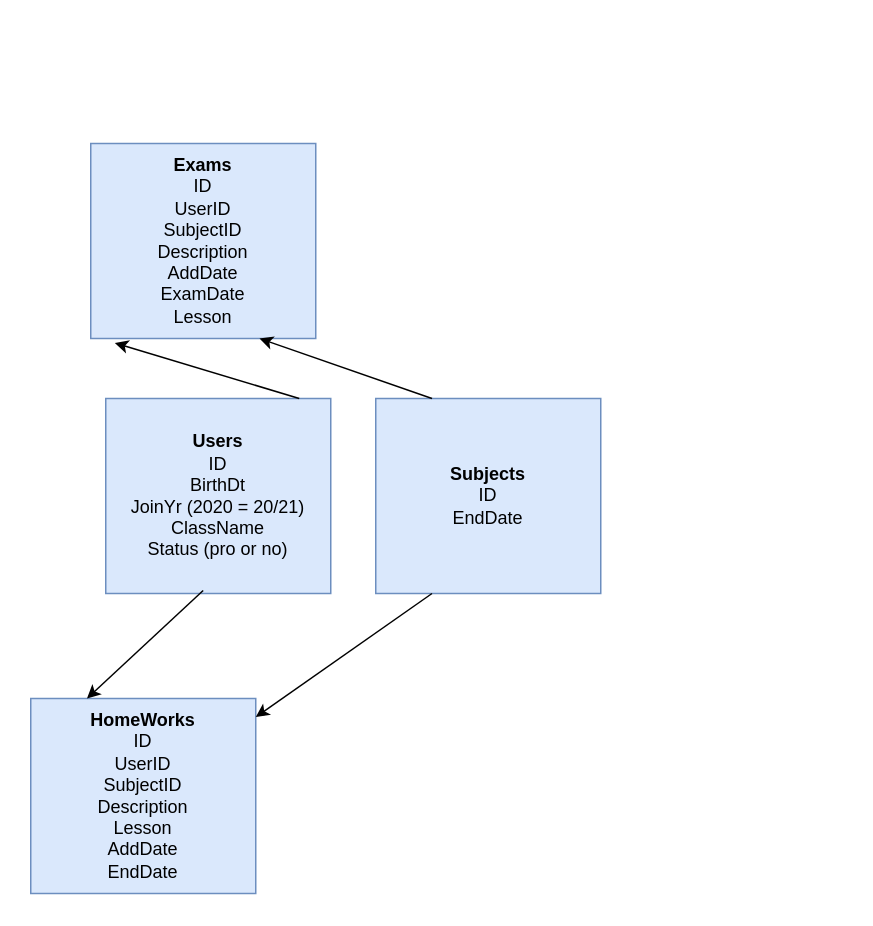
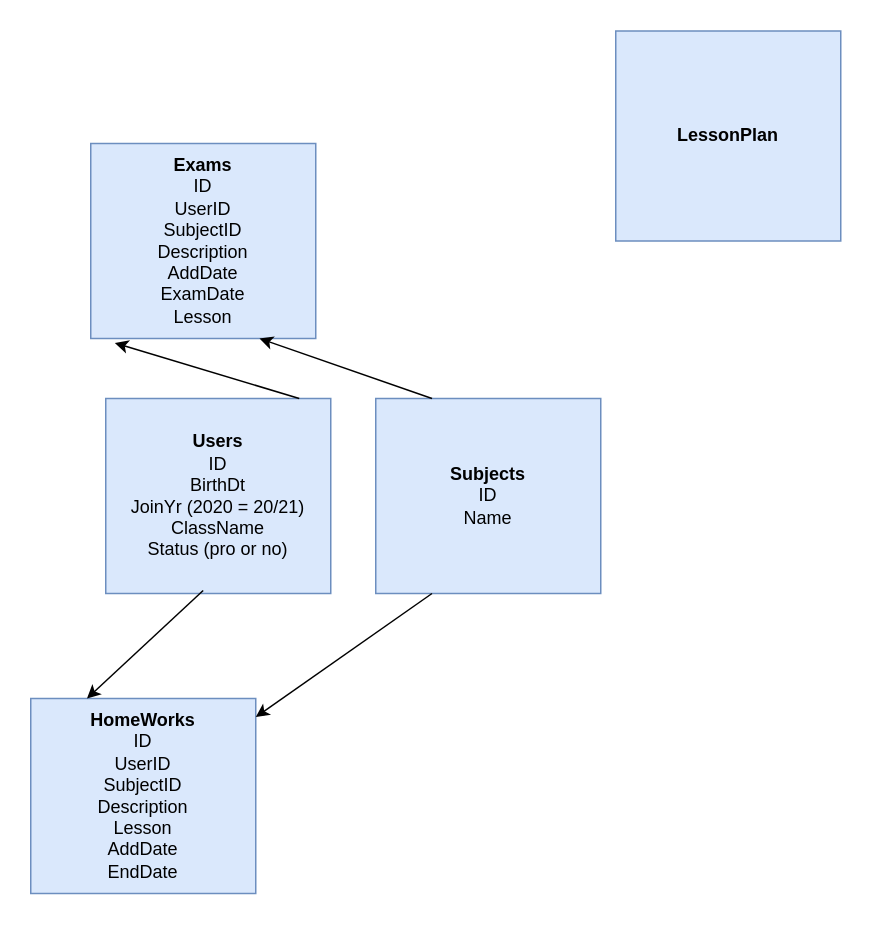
node "LessonPlan": added
node "Subjects ID EndDate": label "Subjects ID EndDate" -> "Subjects ID Name"
